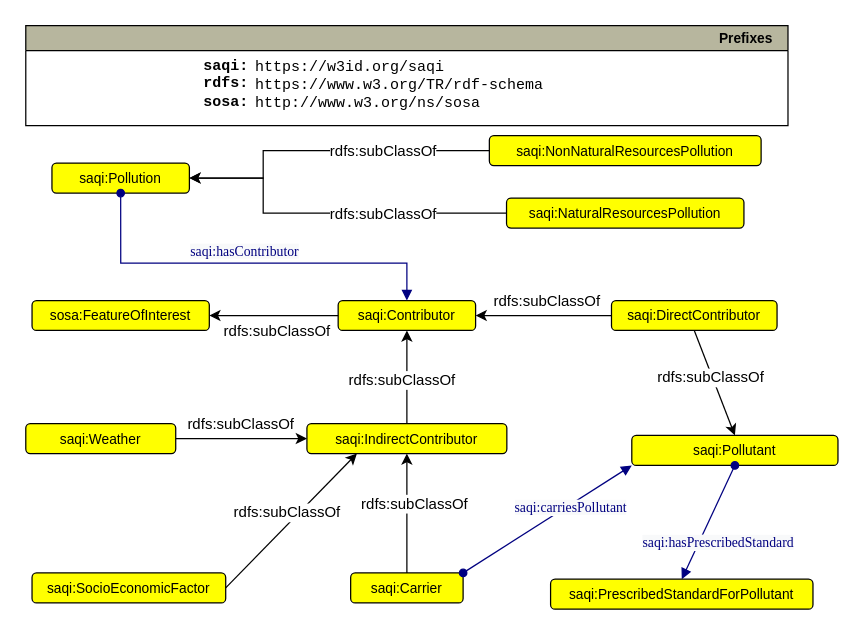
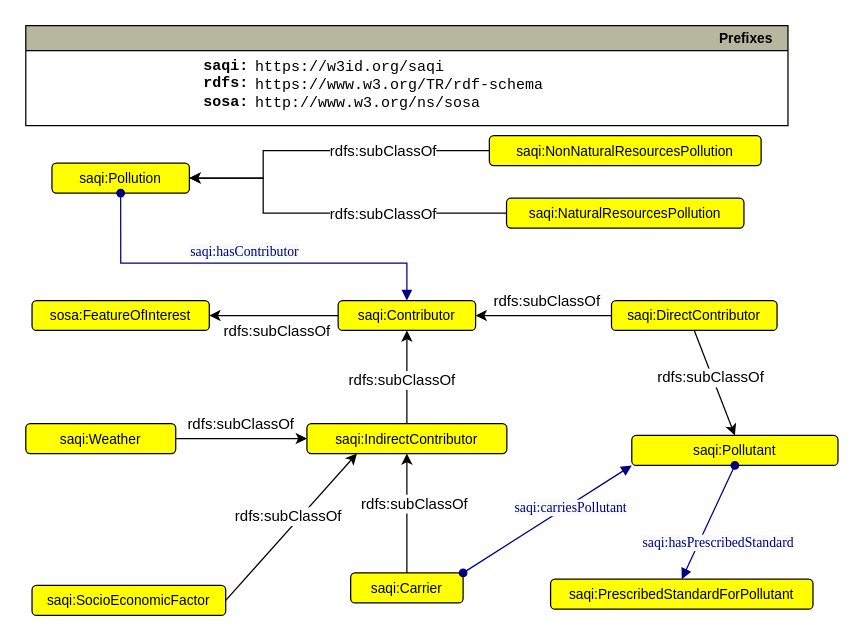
node "saqi:SocioEconomicFactor": moved (129, 588) -> (129, 601)
